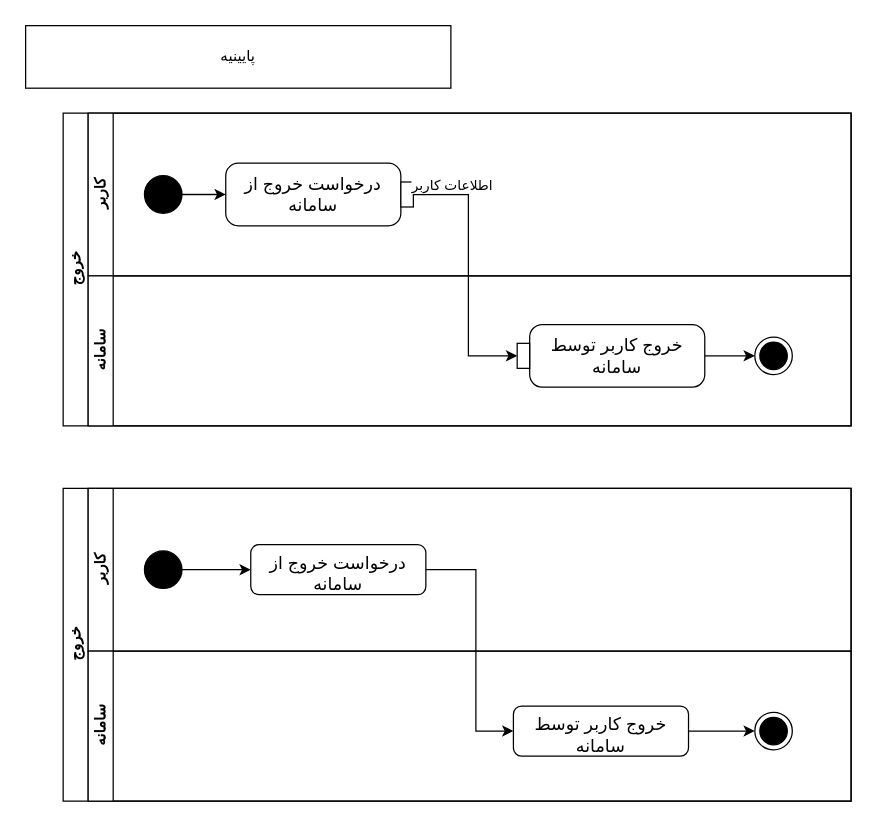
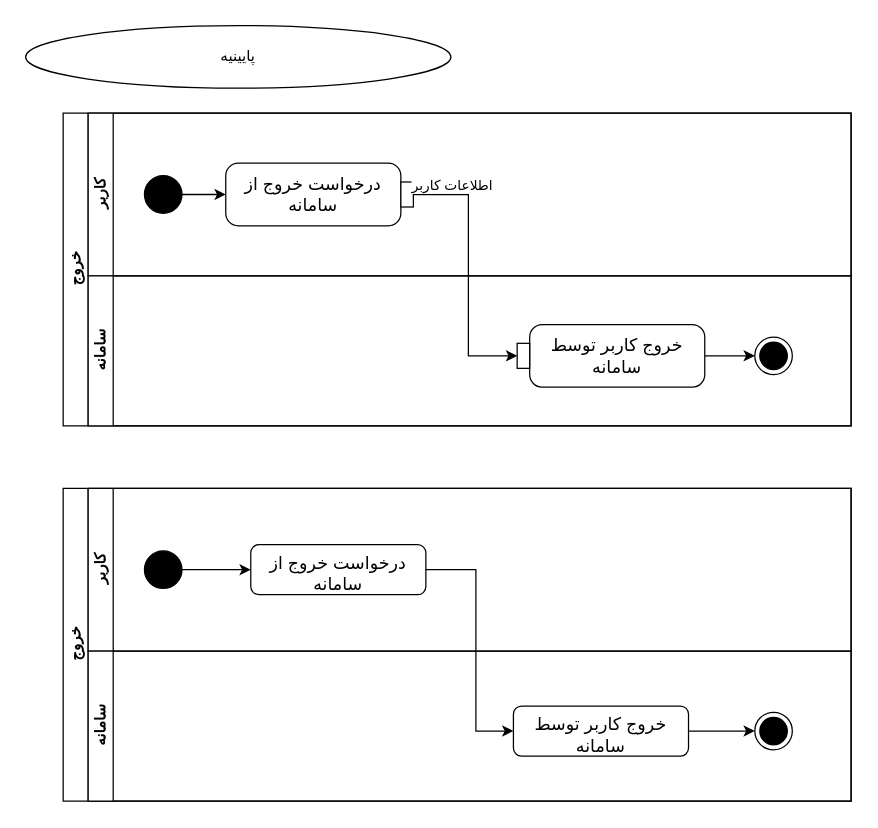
node "پایینیه": shape rectangle -> ellipse
